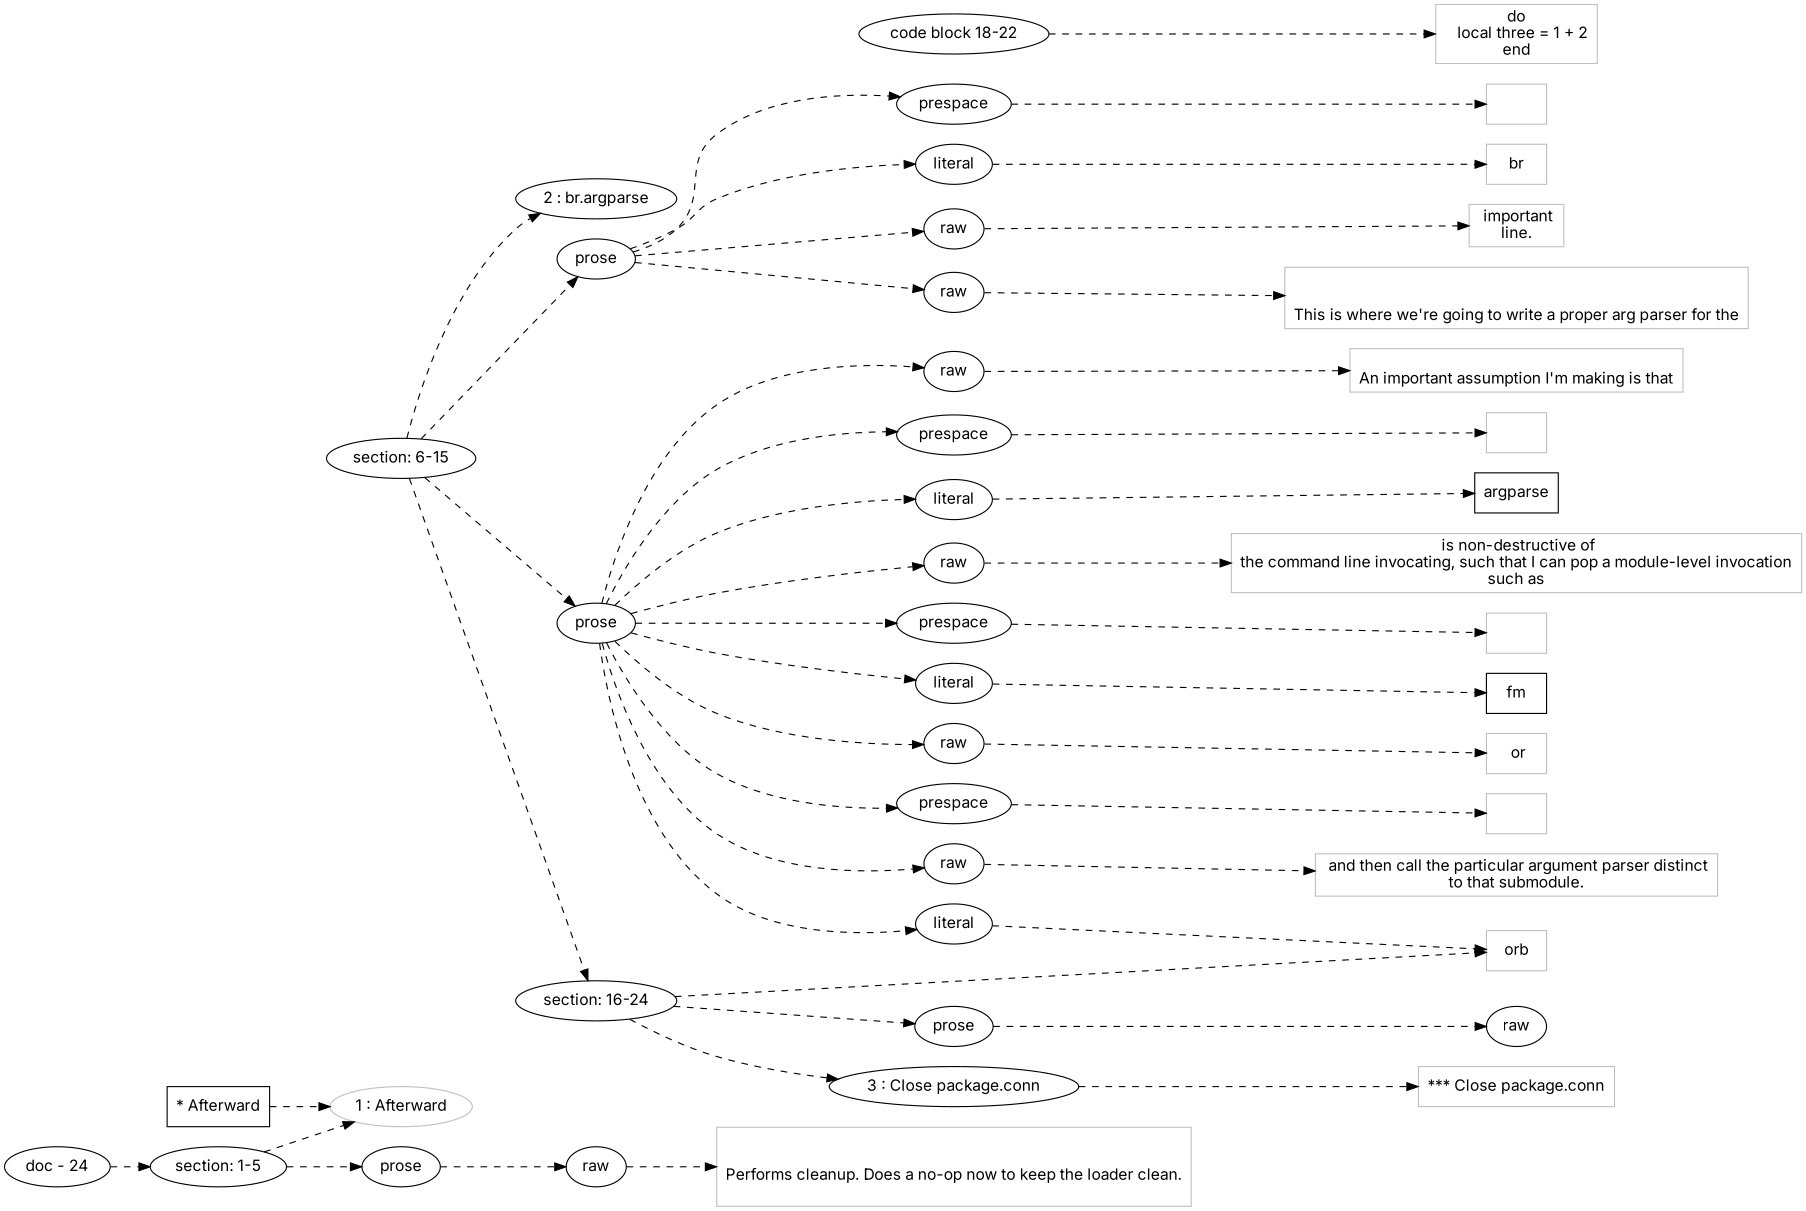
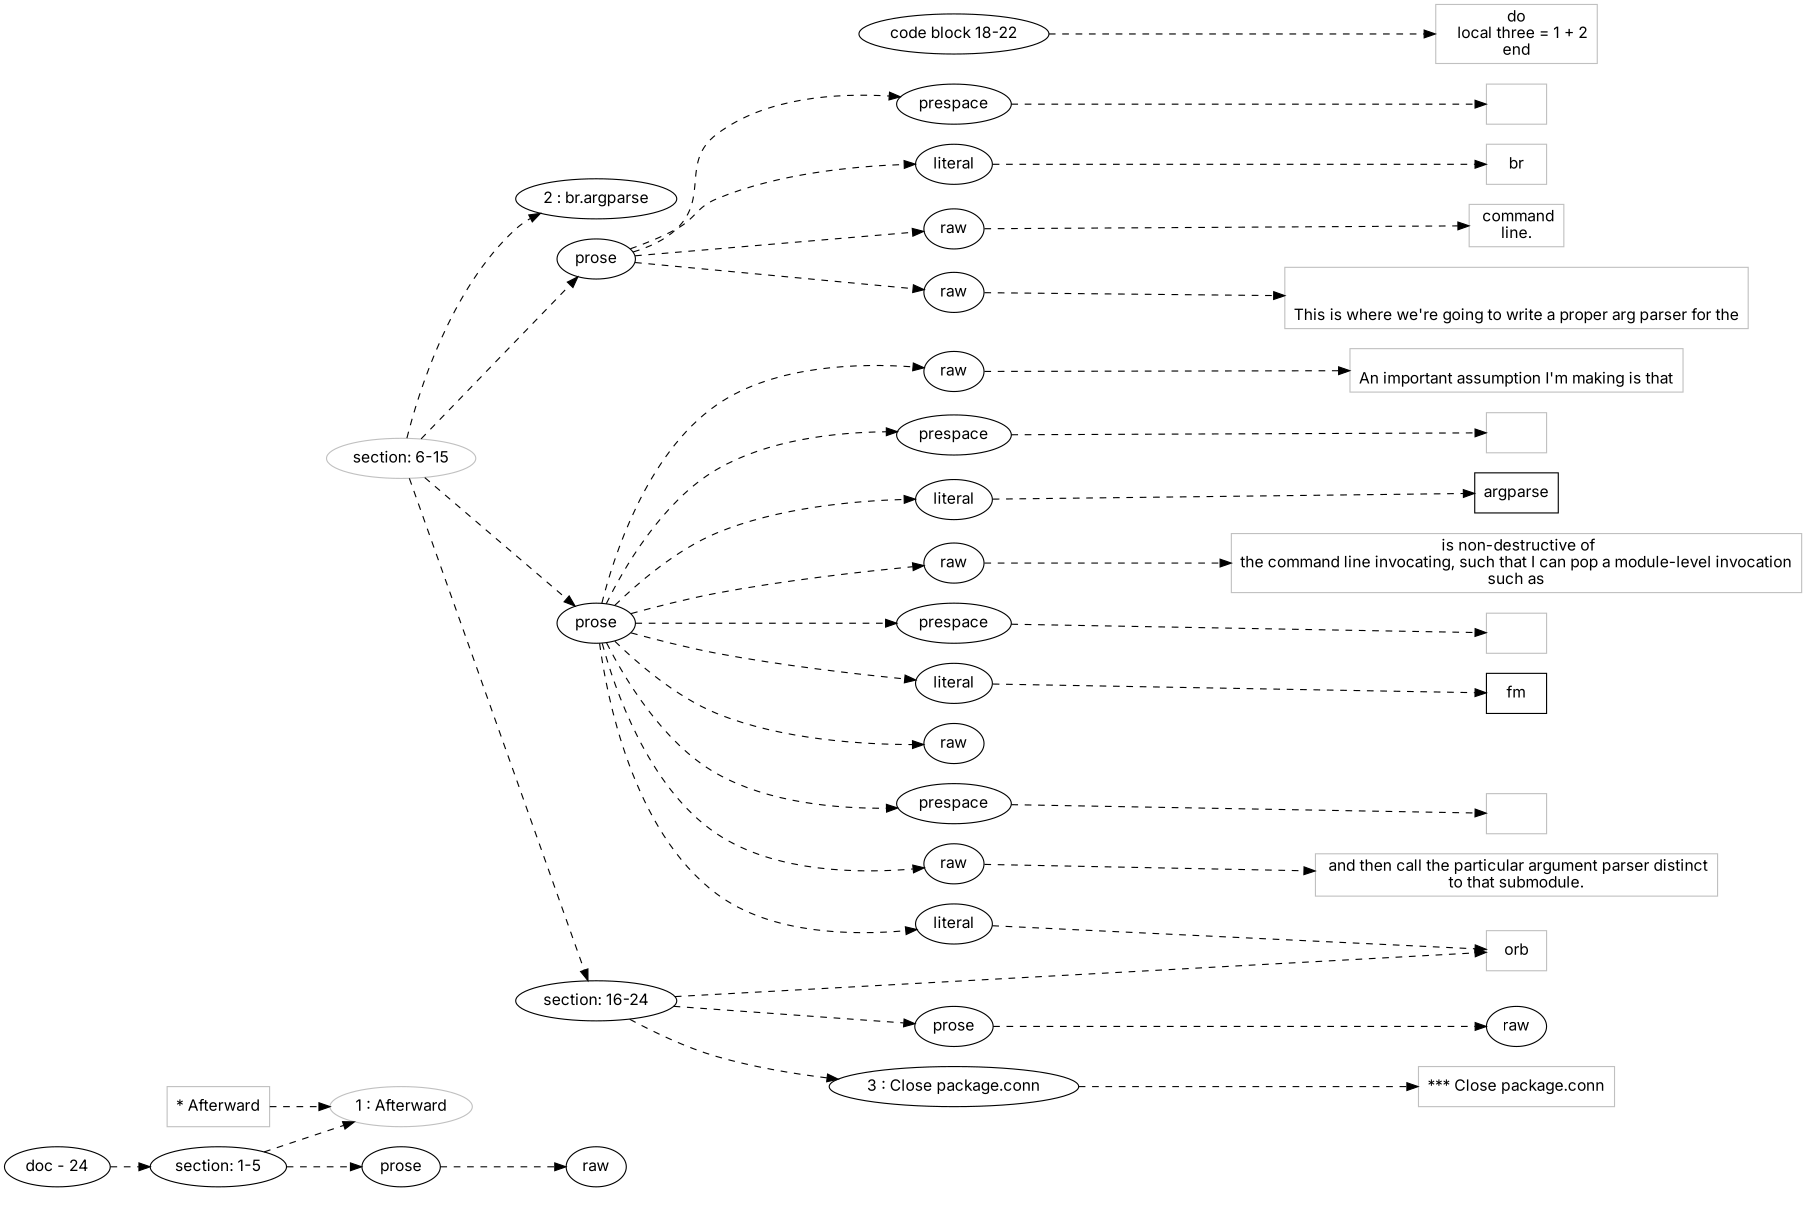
node "important line.": label "important line." -> "command line."
node "section: 6-15": color black -> Gray
node "or": removed
node "* Afterward": color black -> Gray
node "Performs cleanup. Does a no-op now to keep the loader clean.": removed
